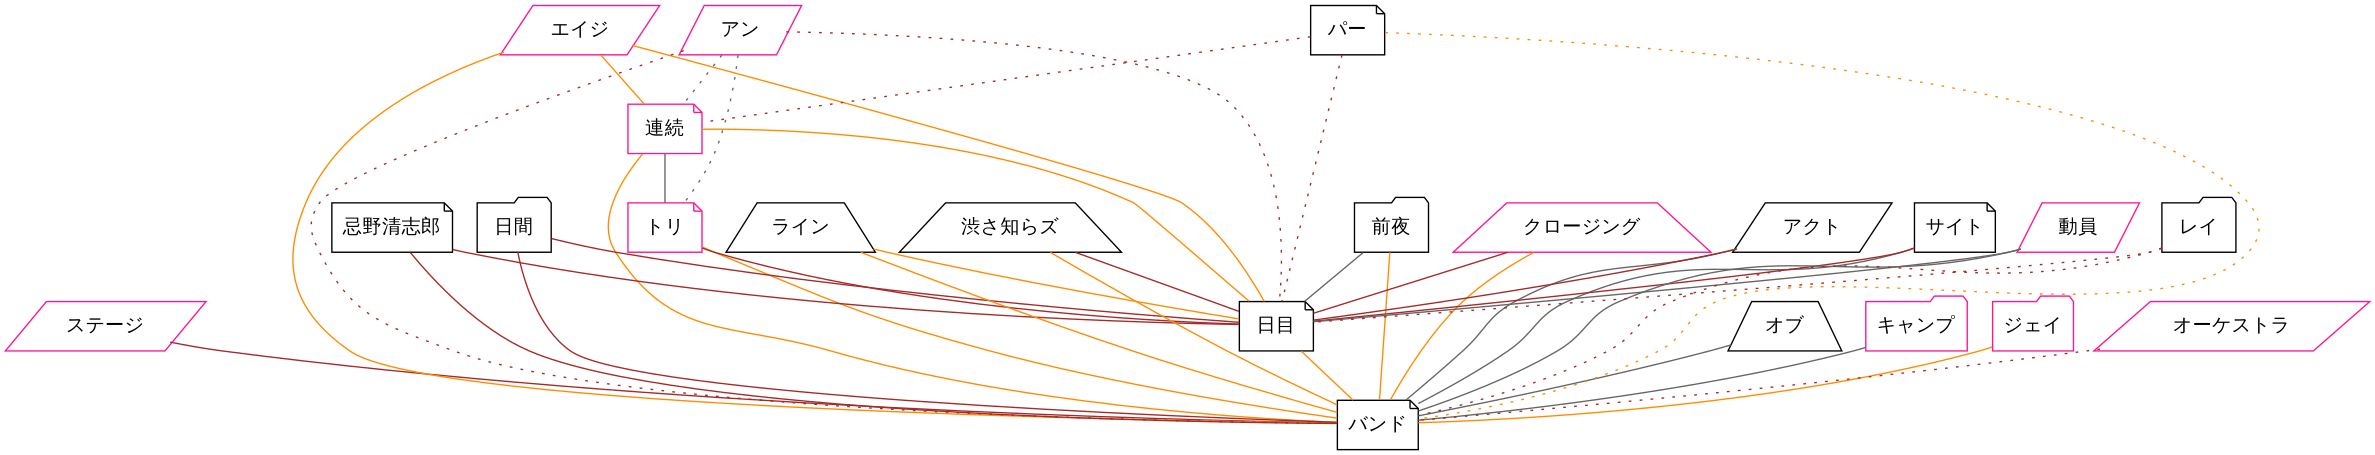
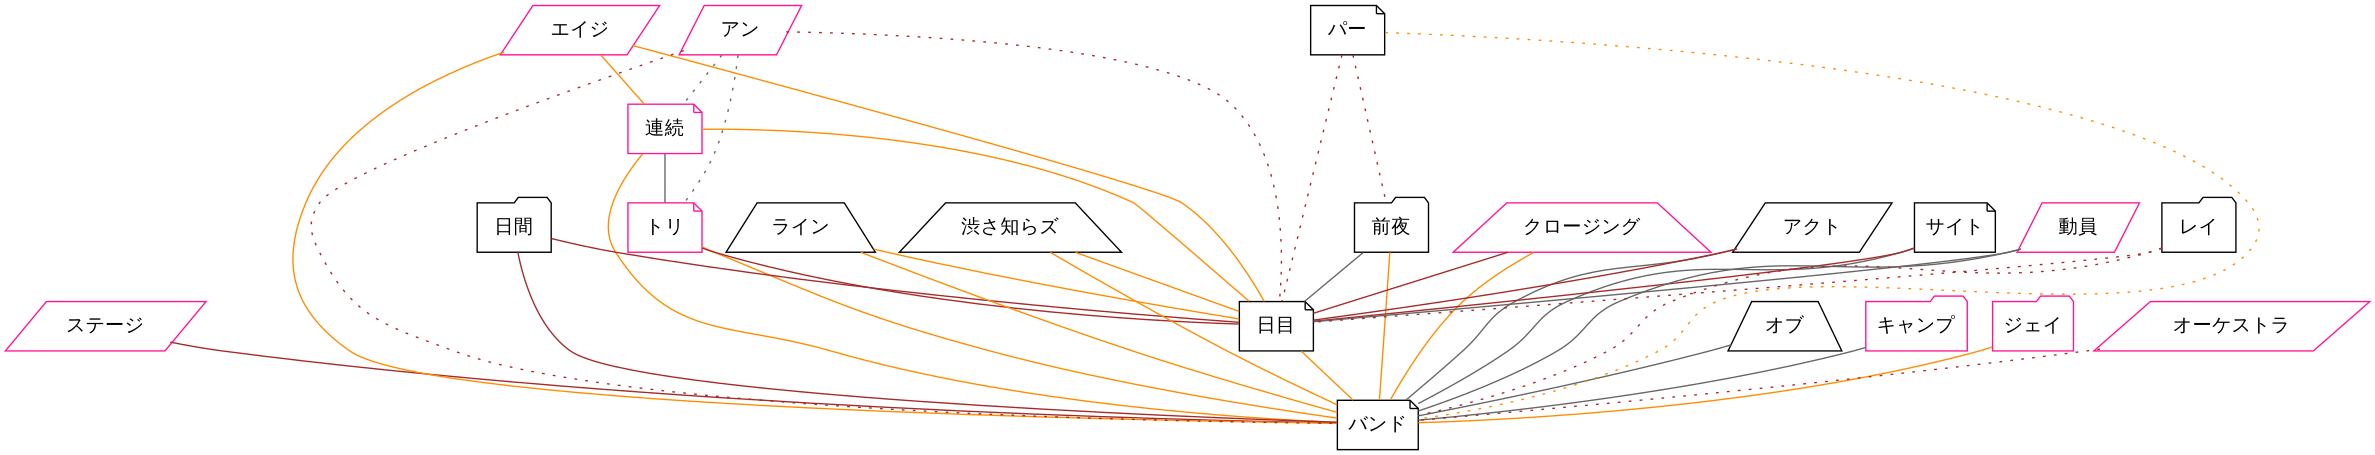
edge "パー" -- "連続": now "パー" -- "前夜"
node "忌野清志郎": removed
edge "渋さ知らズ" -- "日目": color brown -> darkorange
